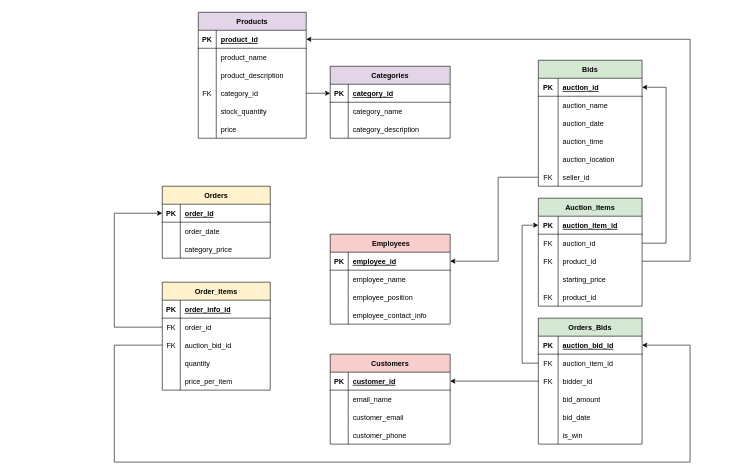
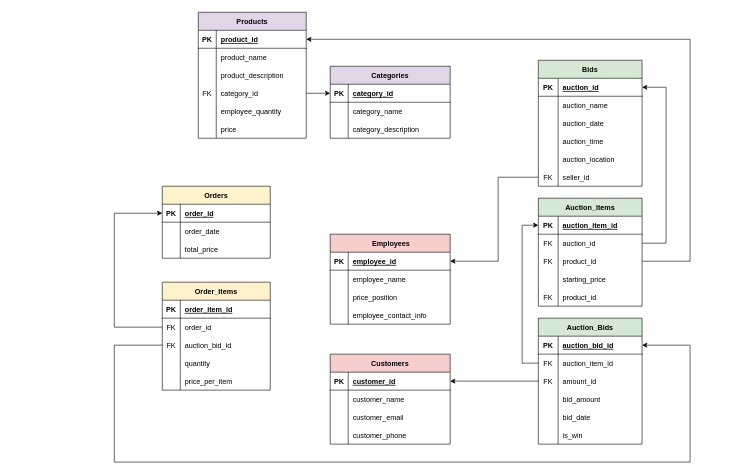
node "stock_quantity": label "stock_quantity" -> "employee_quantity"
node "category_price": label "category_price" -> "total_price"
node "employee_position": label "employee_position" -> "price_position"
node "order_info_id": label "order_info_id" -> "order_item_id"
node "Orders_Bids": label "Orders_Bids" -> "Auction_Bids"
node "bidder_id": label "bidder_id" -> "amount_id"
node "email_name": label "email_name" -> "customer_name"
